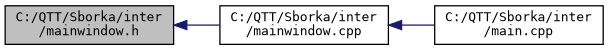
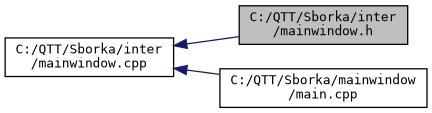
edge "C:/QTT/Sborka/inter /mainwindow.cpp" -> "C:/QTT/Sborka/inter /mainwindow.h": reversed
node "C:/QTT/Sborka/inter /main.cpp": label "C:/QTT/Sborka/inter /main.cpp" -> "C:/QTT/Sborka/mainwindow /main.cpp"
